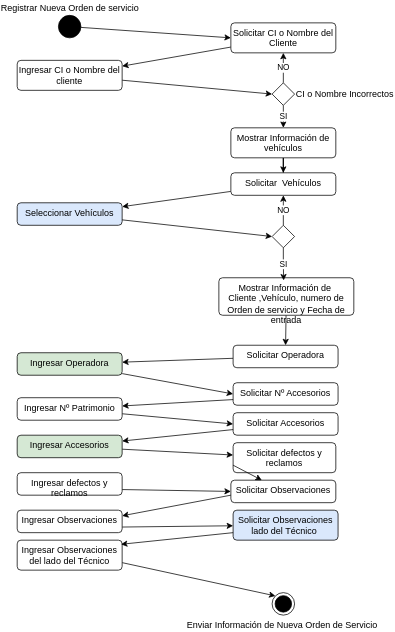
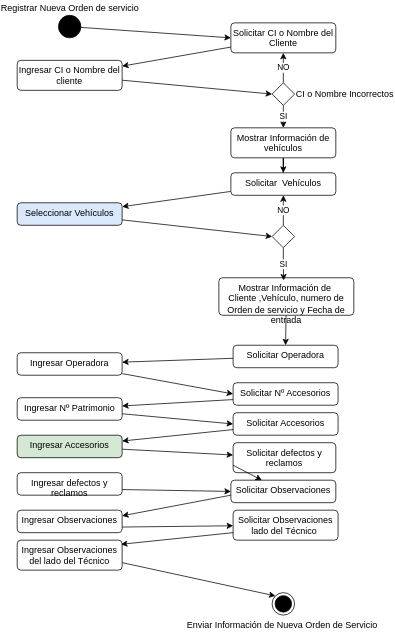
node "Ingresar Operadora": fillcolor #d5e8d4 -> #ffffff
node "Solicitar Observaciones lado del Técnico": fillcolor #dae8fc -> #ffffff
